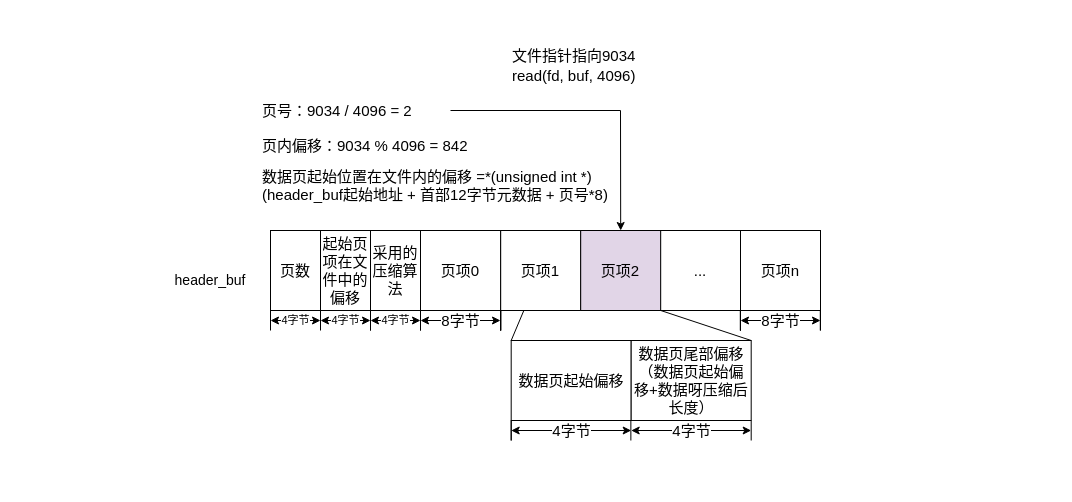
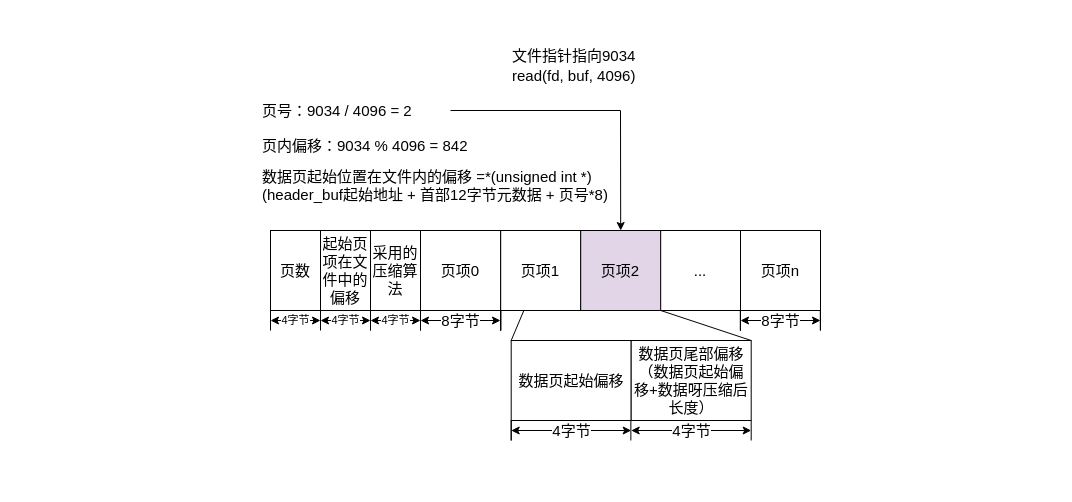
node "header_buf": removed
